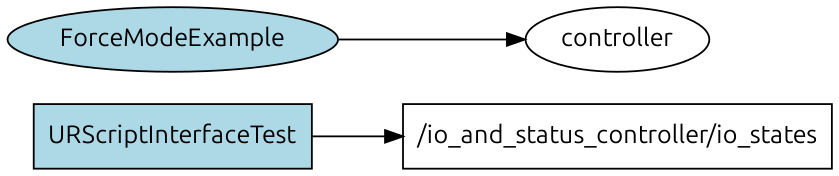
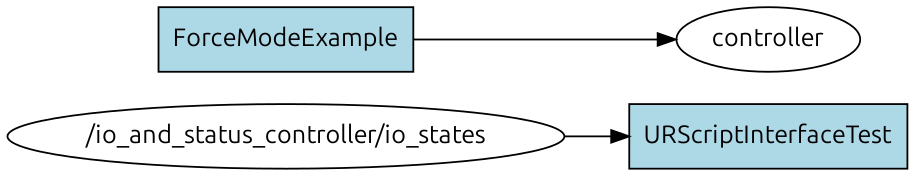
node "ForceModeExample": shape ellipse -> box
edge "URScriptInterfaceTest" -> "/io_and_status_controller/io_states": reversed
node "/io_and_status_controller/io_states": shape box -> ellipse
